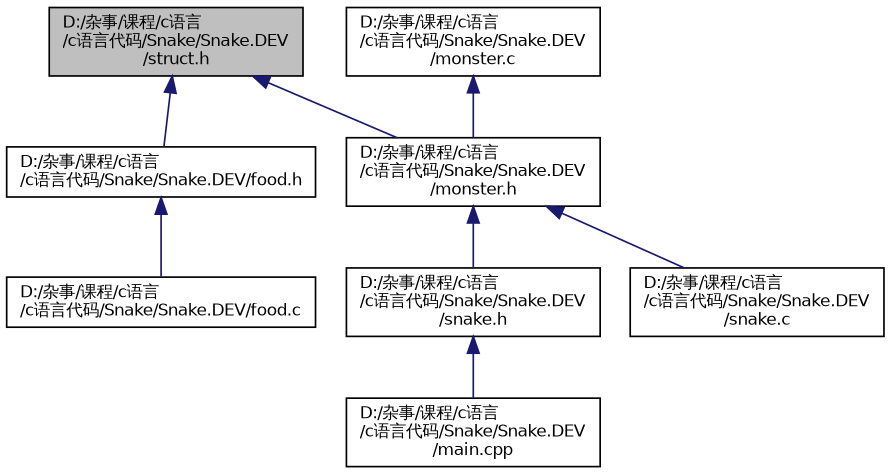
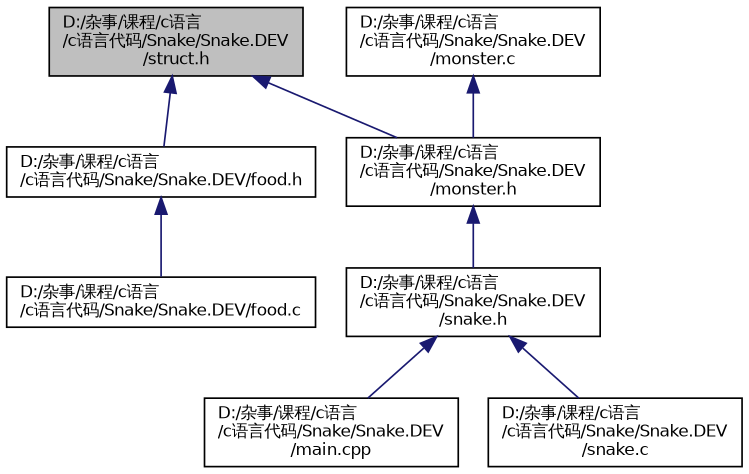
edge "D:/杂事/课程/c语言 /c语言代码/Snake/Snake.DEV /snake.c" -> "D:/杂事/课程/c语言 /c语言代码/Snake/Snake.DEV /monster.h": now "D:/杂事/课程/c语言 /c语言代码/Snake/Snake.DEV /snake.c" -> "D:/杂事/课程/c语言 /c语言代码/Snake/Snake.DEV /snake.h"
